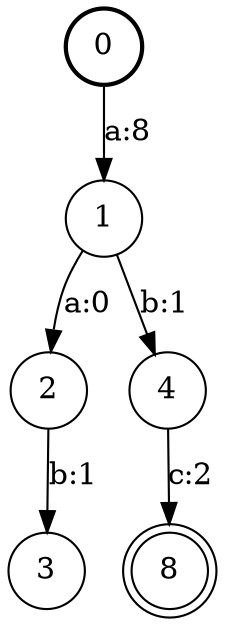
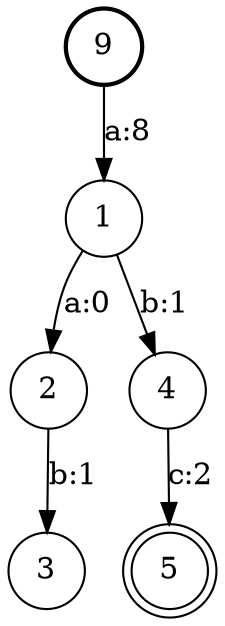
node "0": label "0" -> "9"
node "8": label "8" -> "5"
